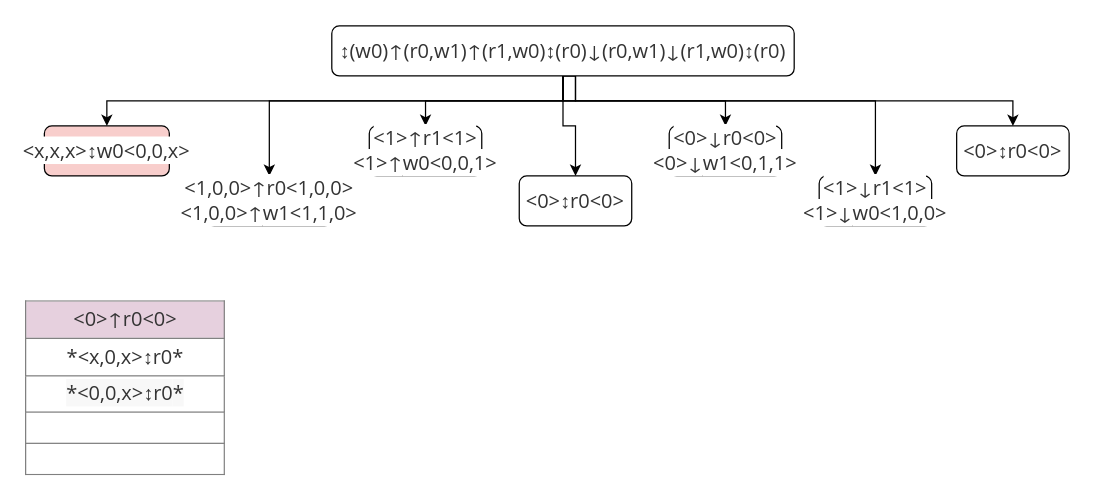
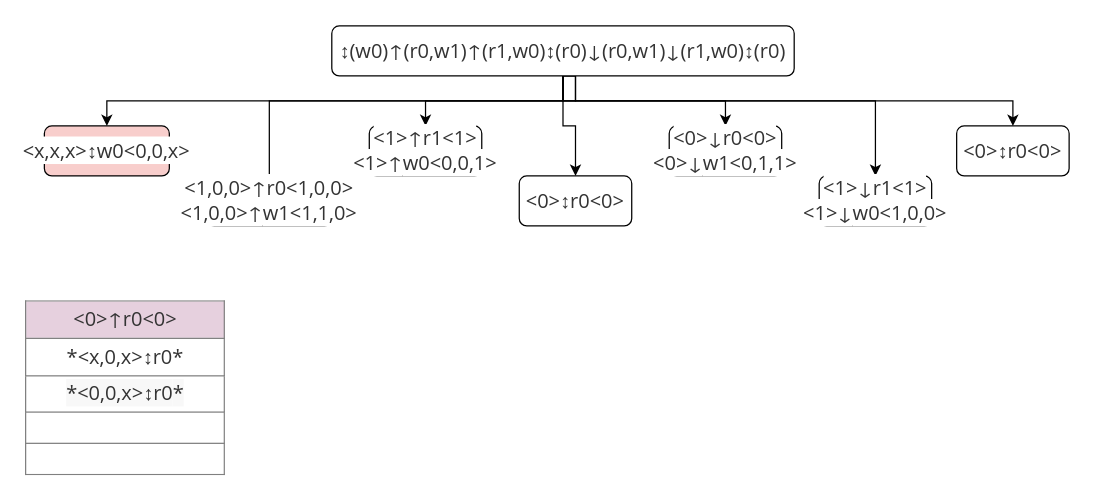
edge "↕(w0)↑(r0,w1)↑(r1,w0)↕(r0)↓(r0,w1)↓(r1,w0)↕(r0)" -> "<1,0,0>↑r0<1,0,0> <1,0,0>↑w1<1,1,0>": arrowhead classic -> none
